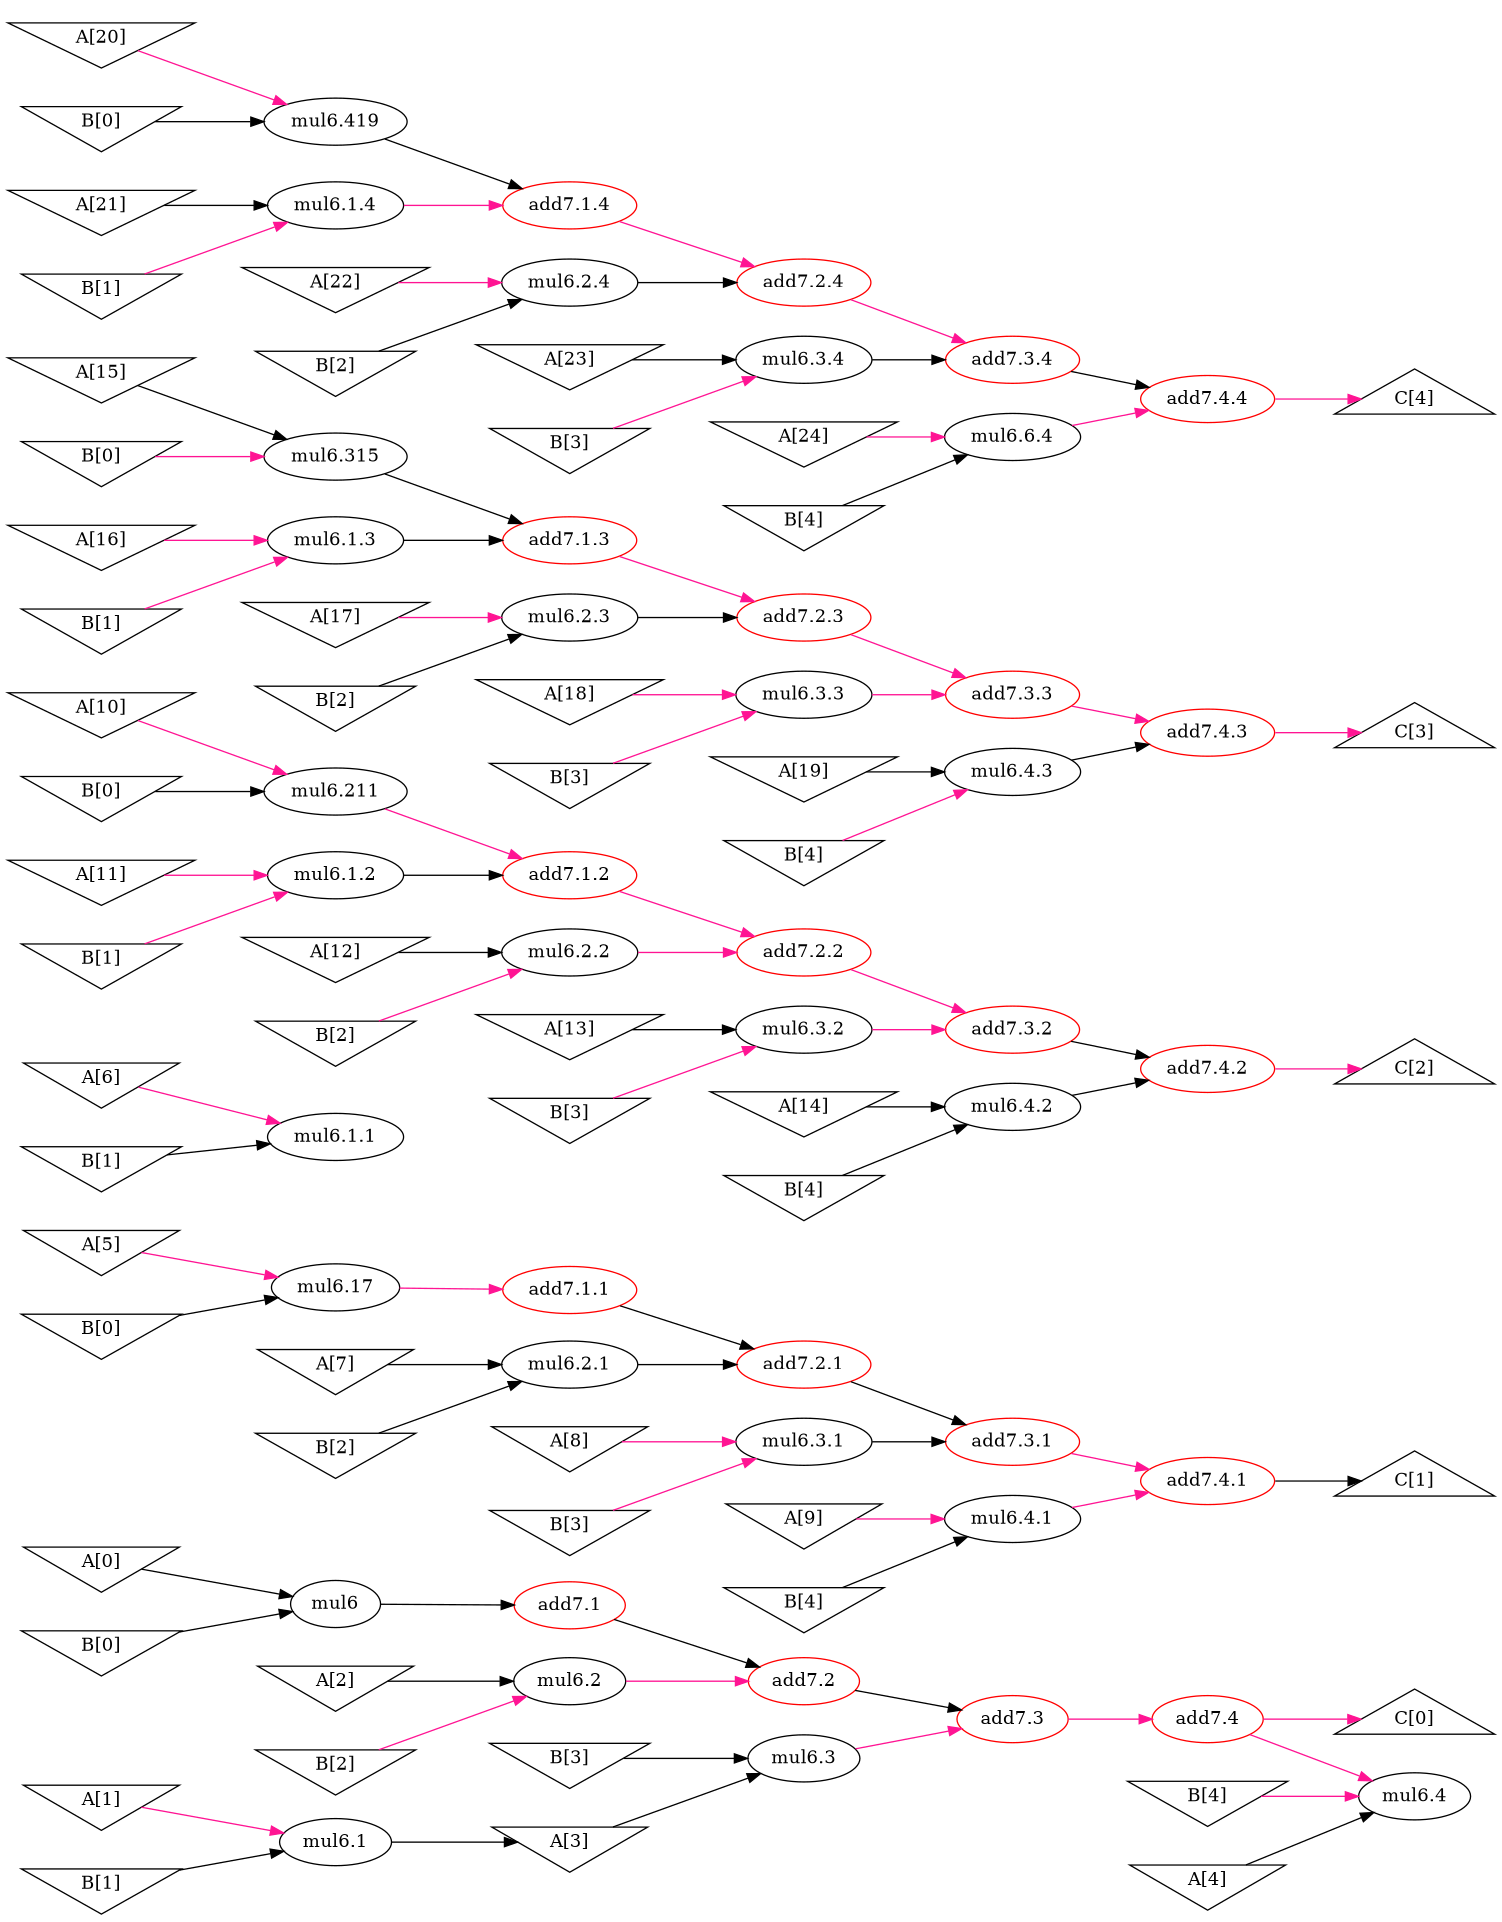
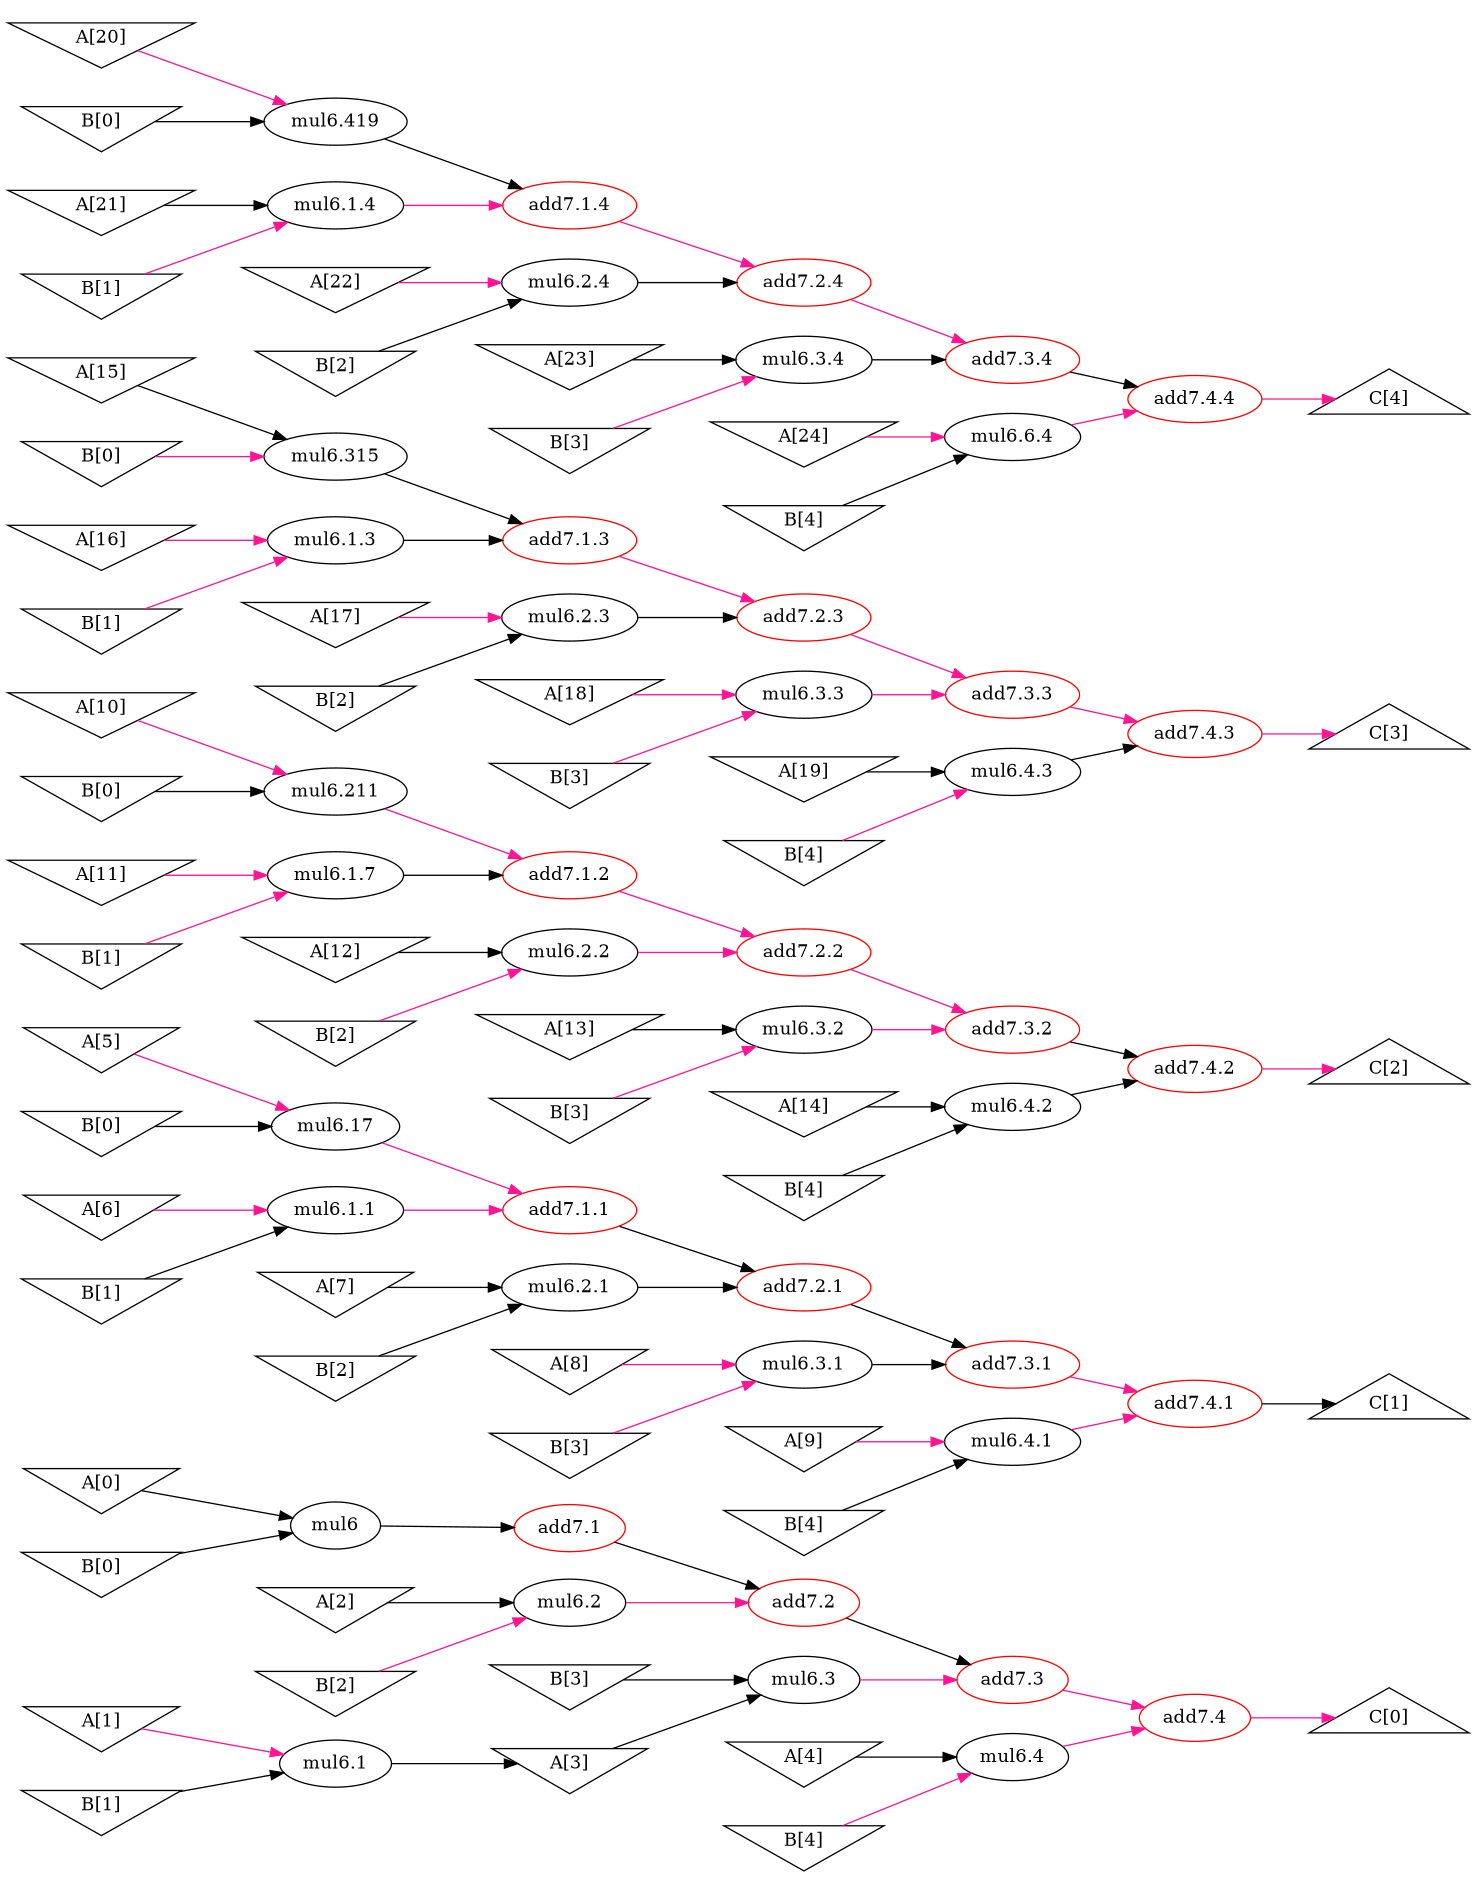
node "mul6.1.2": label "mul6.1.2" -> "mul6.1.7"
edge "mul6.1.1" -> "add7.1.1": added
edge "add7.4" -> "mul6.4": reversed
